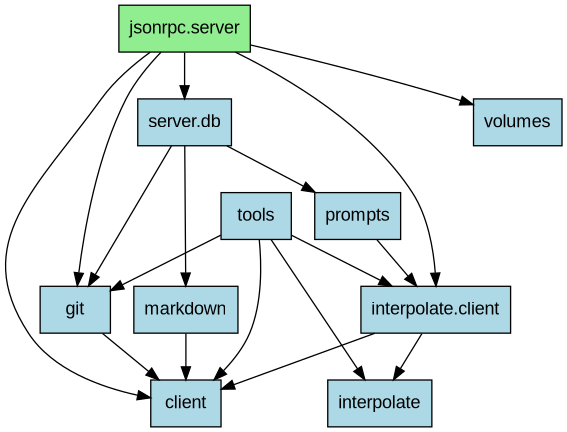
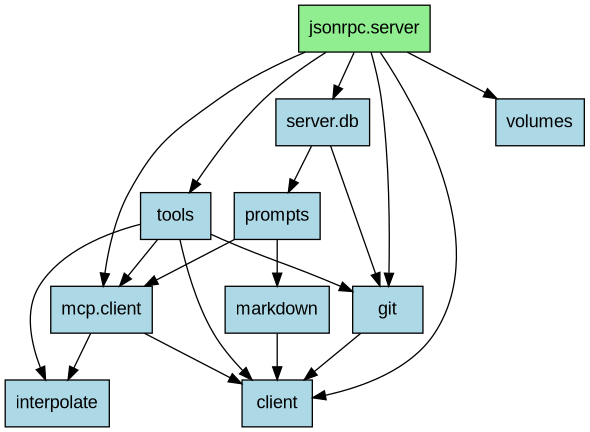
edge "jsonrpc.server" -> "tools": added
edge "server.db" -> "markdown": now "prompts" -> "markdown"
node "interpolate.client": label "interpolate.client" -> "mcp.client"
